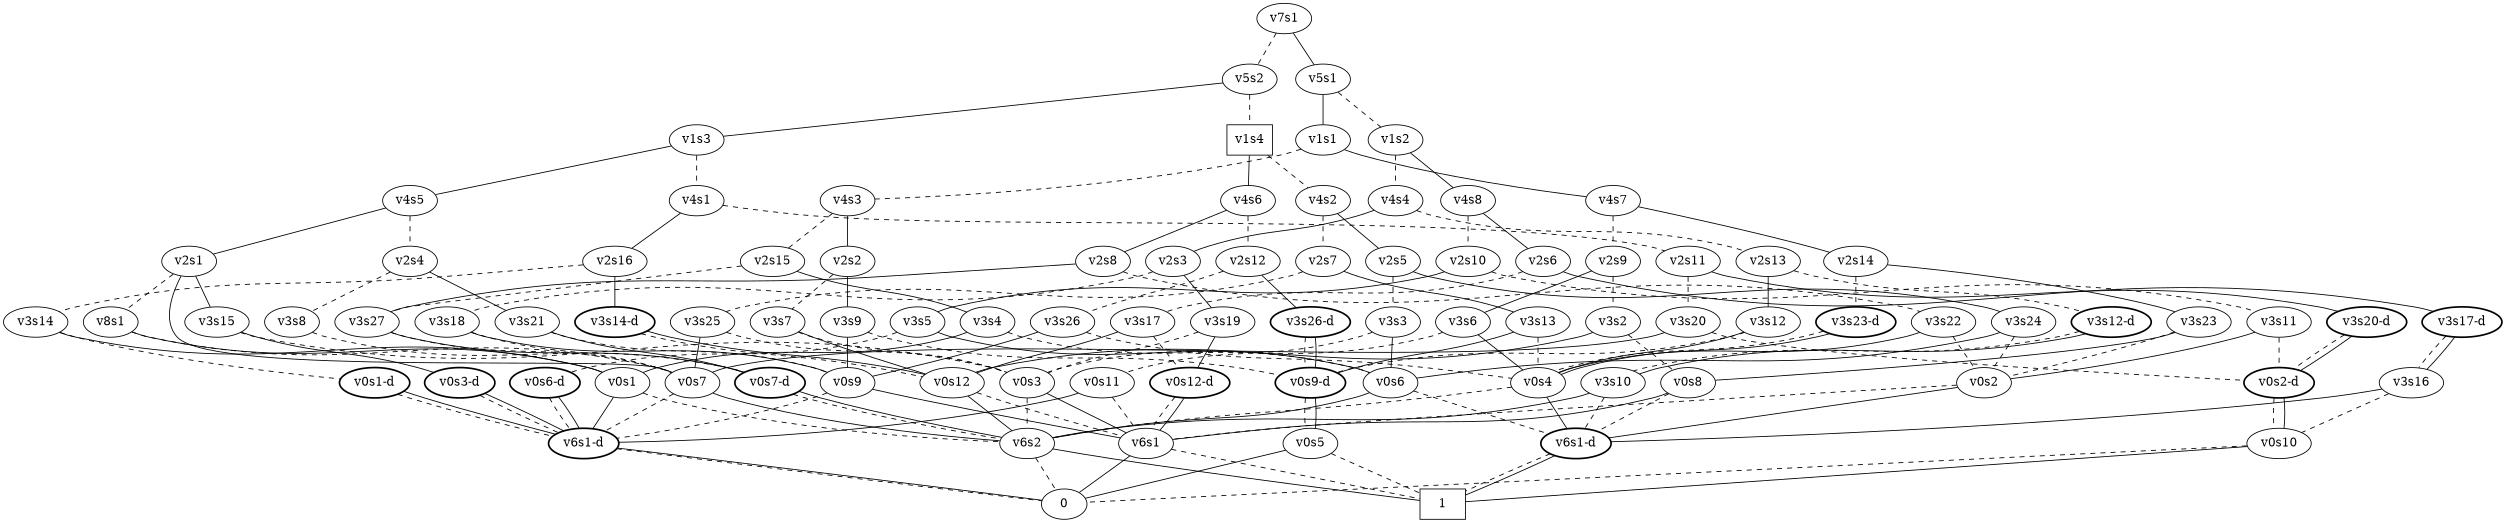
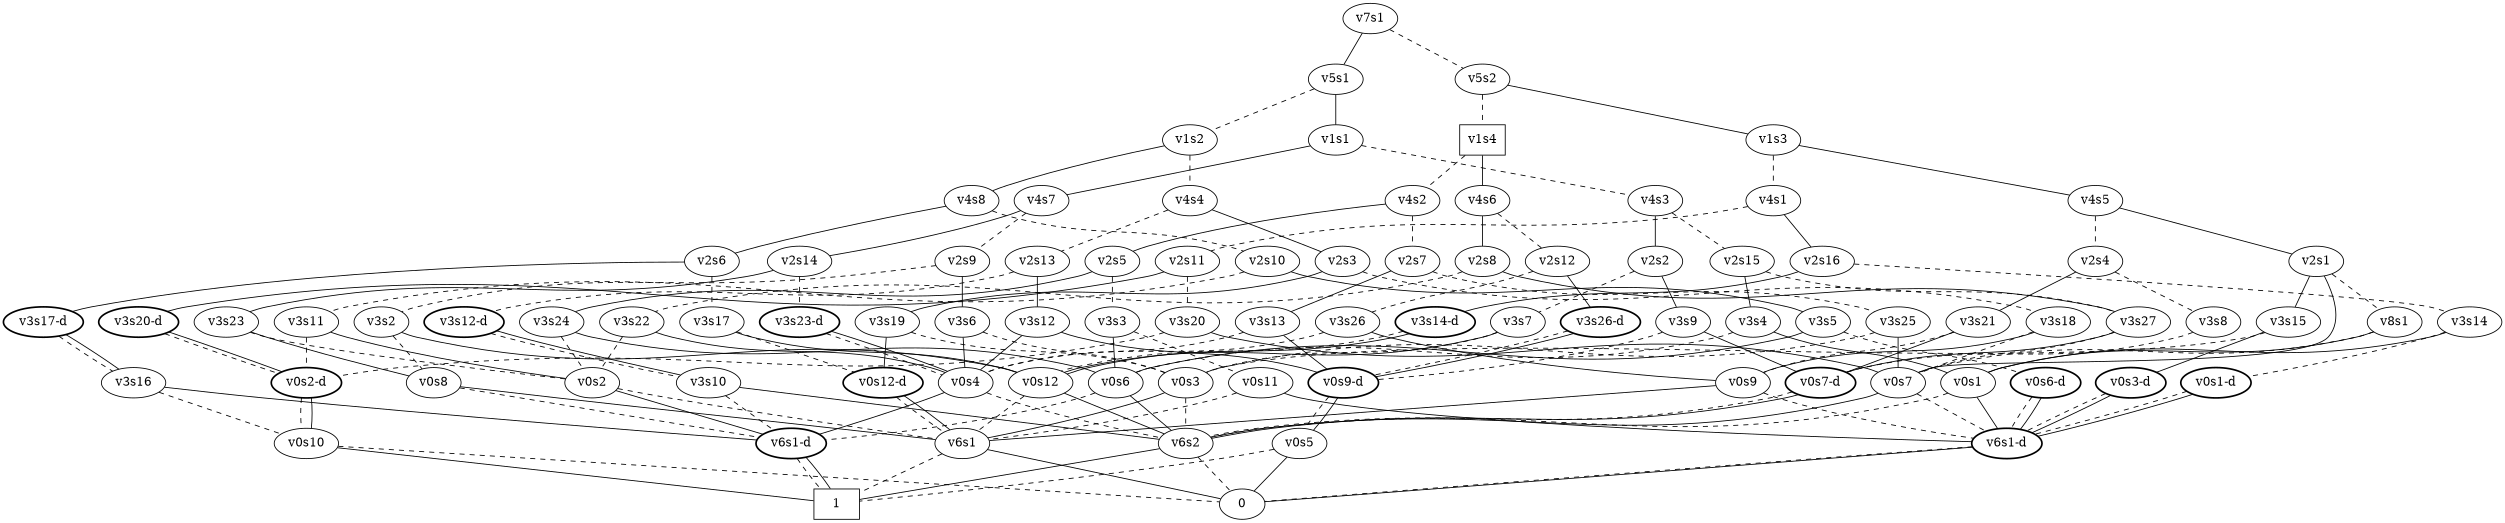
edge "v3s9" -- "v0s9": now "v3s9" -- "v0s7-d"
edge "v3s12" -- "v0s9-d": style dashed -> solid
